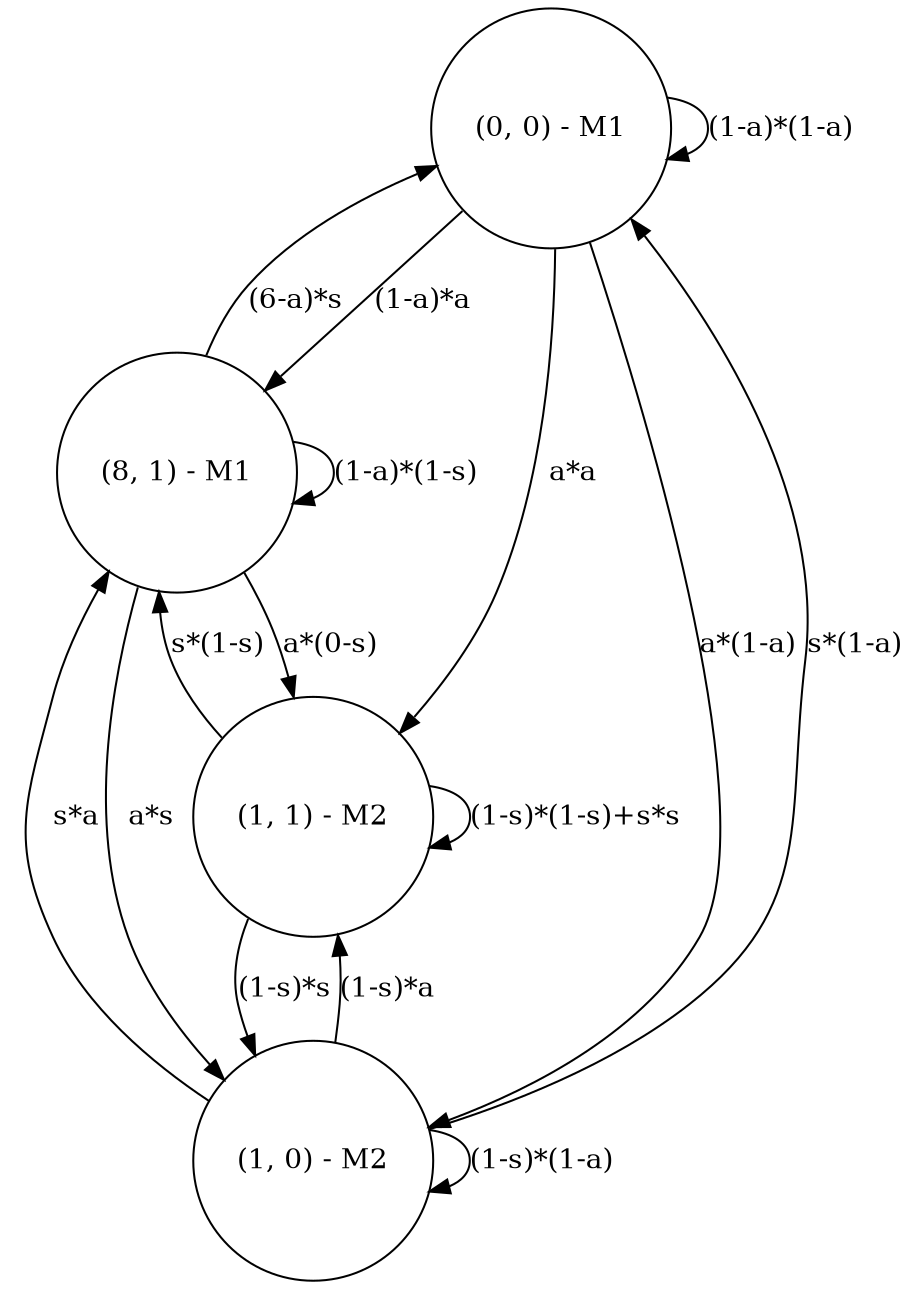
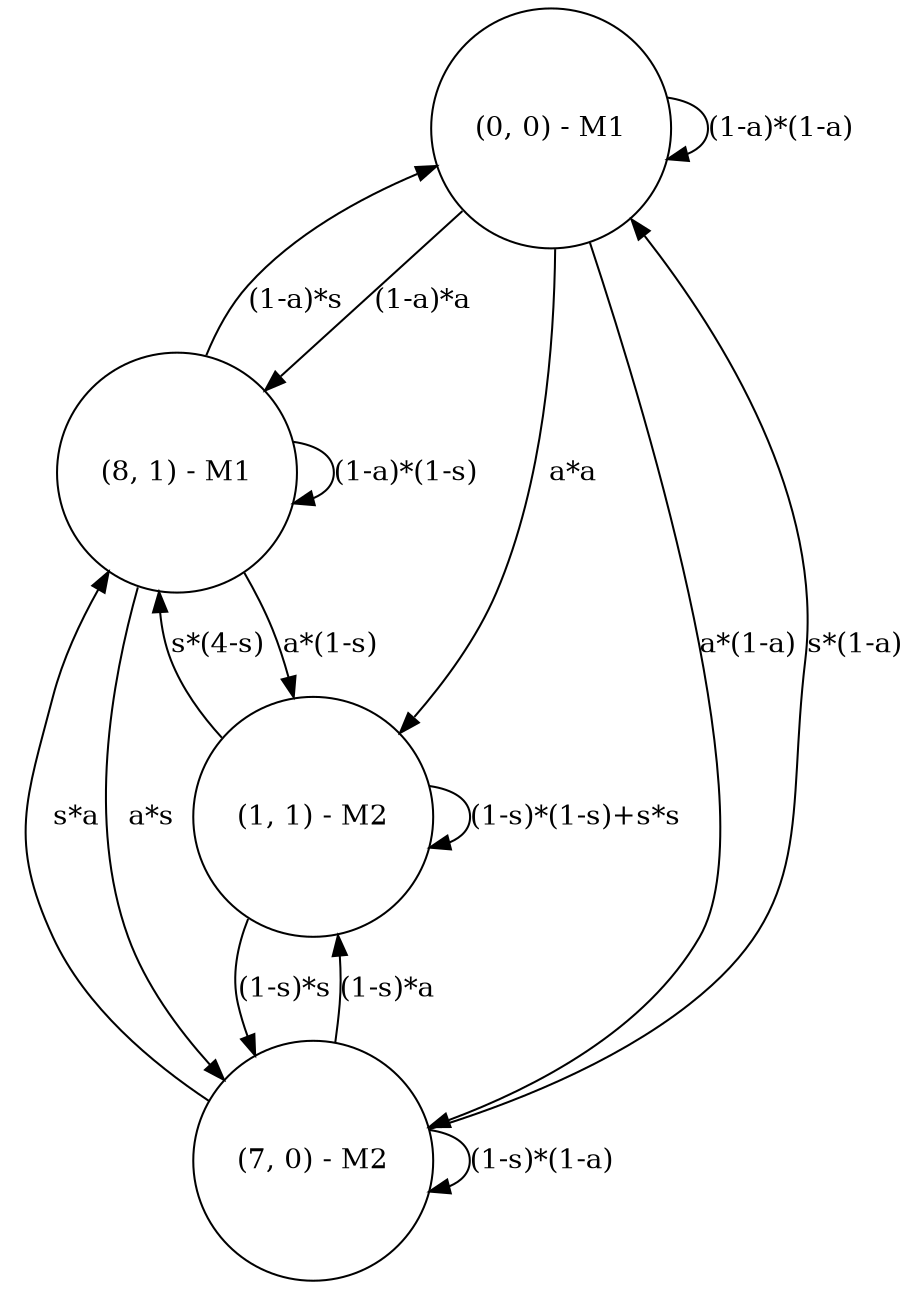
edge "(8, 1) - M1" -> "(0, 0) - M1": label "(6-a)*s" -> "(1-a)*s"
edge "(1, 1) - M2" -> "(8, 1) - M1": label "s*(1-s)" -> "s*(4-s)"
edge "(8, 1) - M1" -> "(1, 1) - M2": label "a*(0-s)" -> "a*(1-s)"
node "(1, 0) - M2": label "(1, 0) - M2" -> "(7, 0) - M2"
